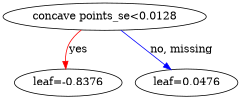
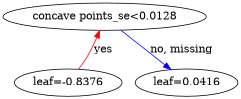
edge "concave points_se<0.0128" -> "leaf=-0.8376": reversed
node "leaf=0.0476": label "leaf=0.0476" -> "leaf=0.0416"
